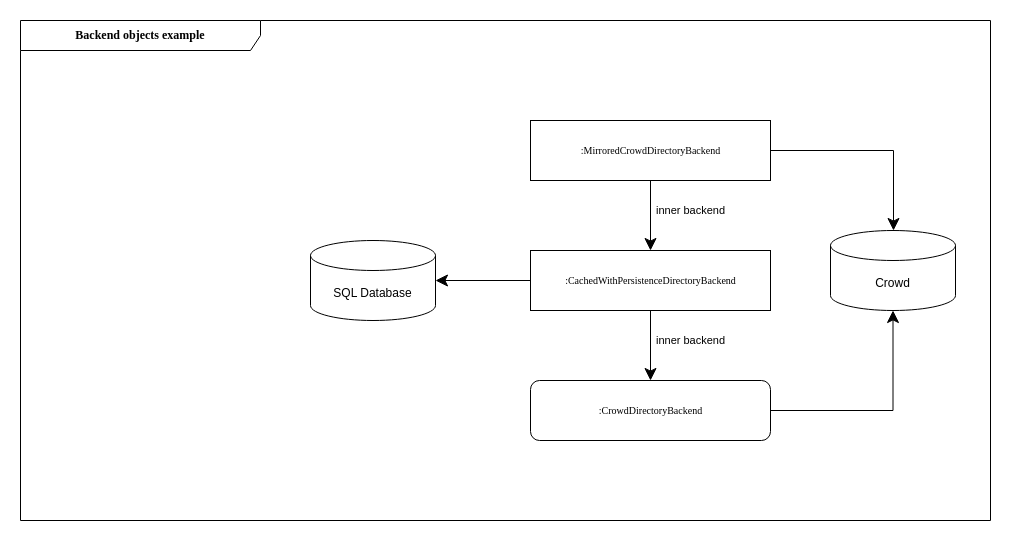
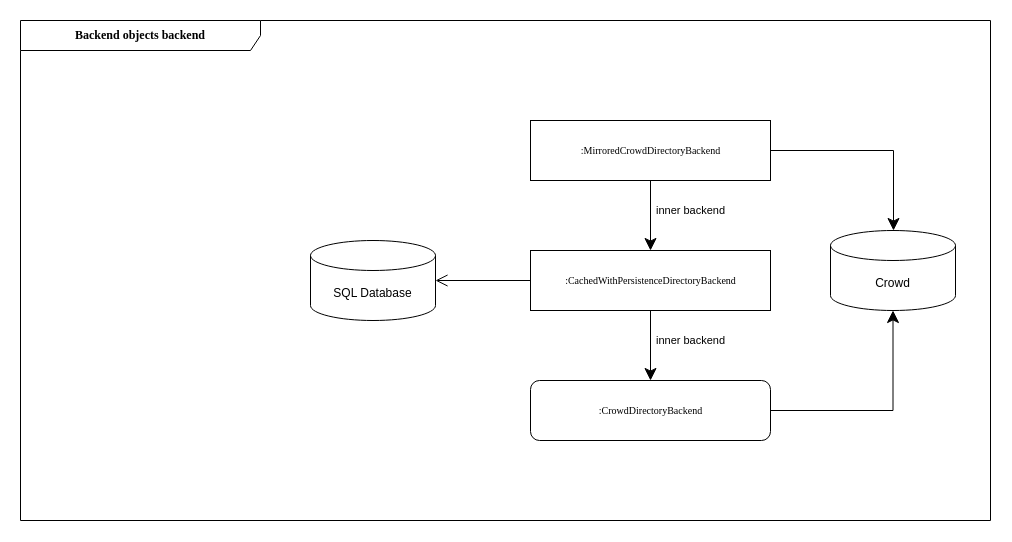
node "Backend objects example": label "Backend objects example" -> "Backend objects backend"
edge ":CachedWithPersistenceDirectoryBackend" -> "SQL Database": arrowhead classic -> open
